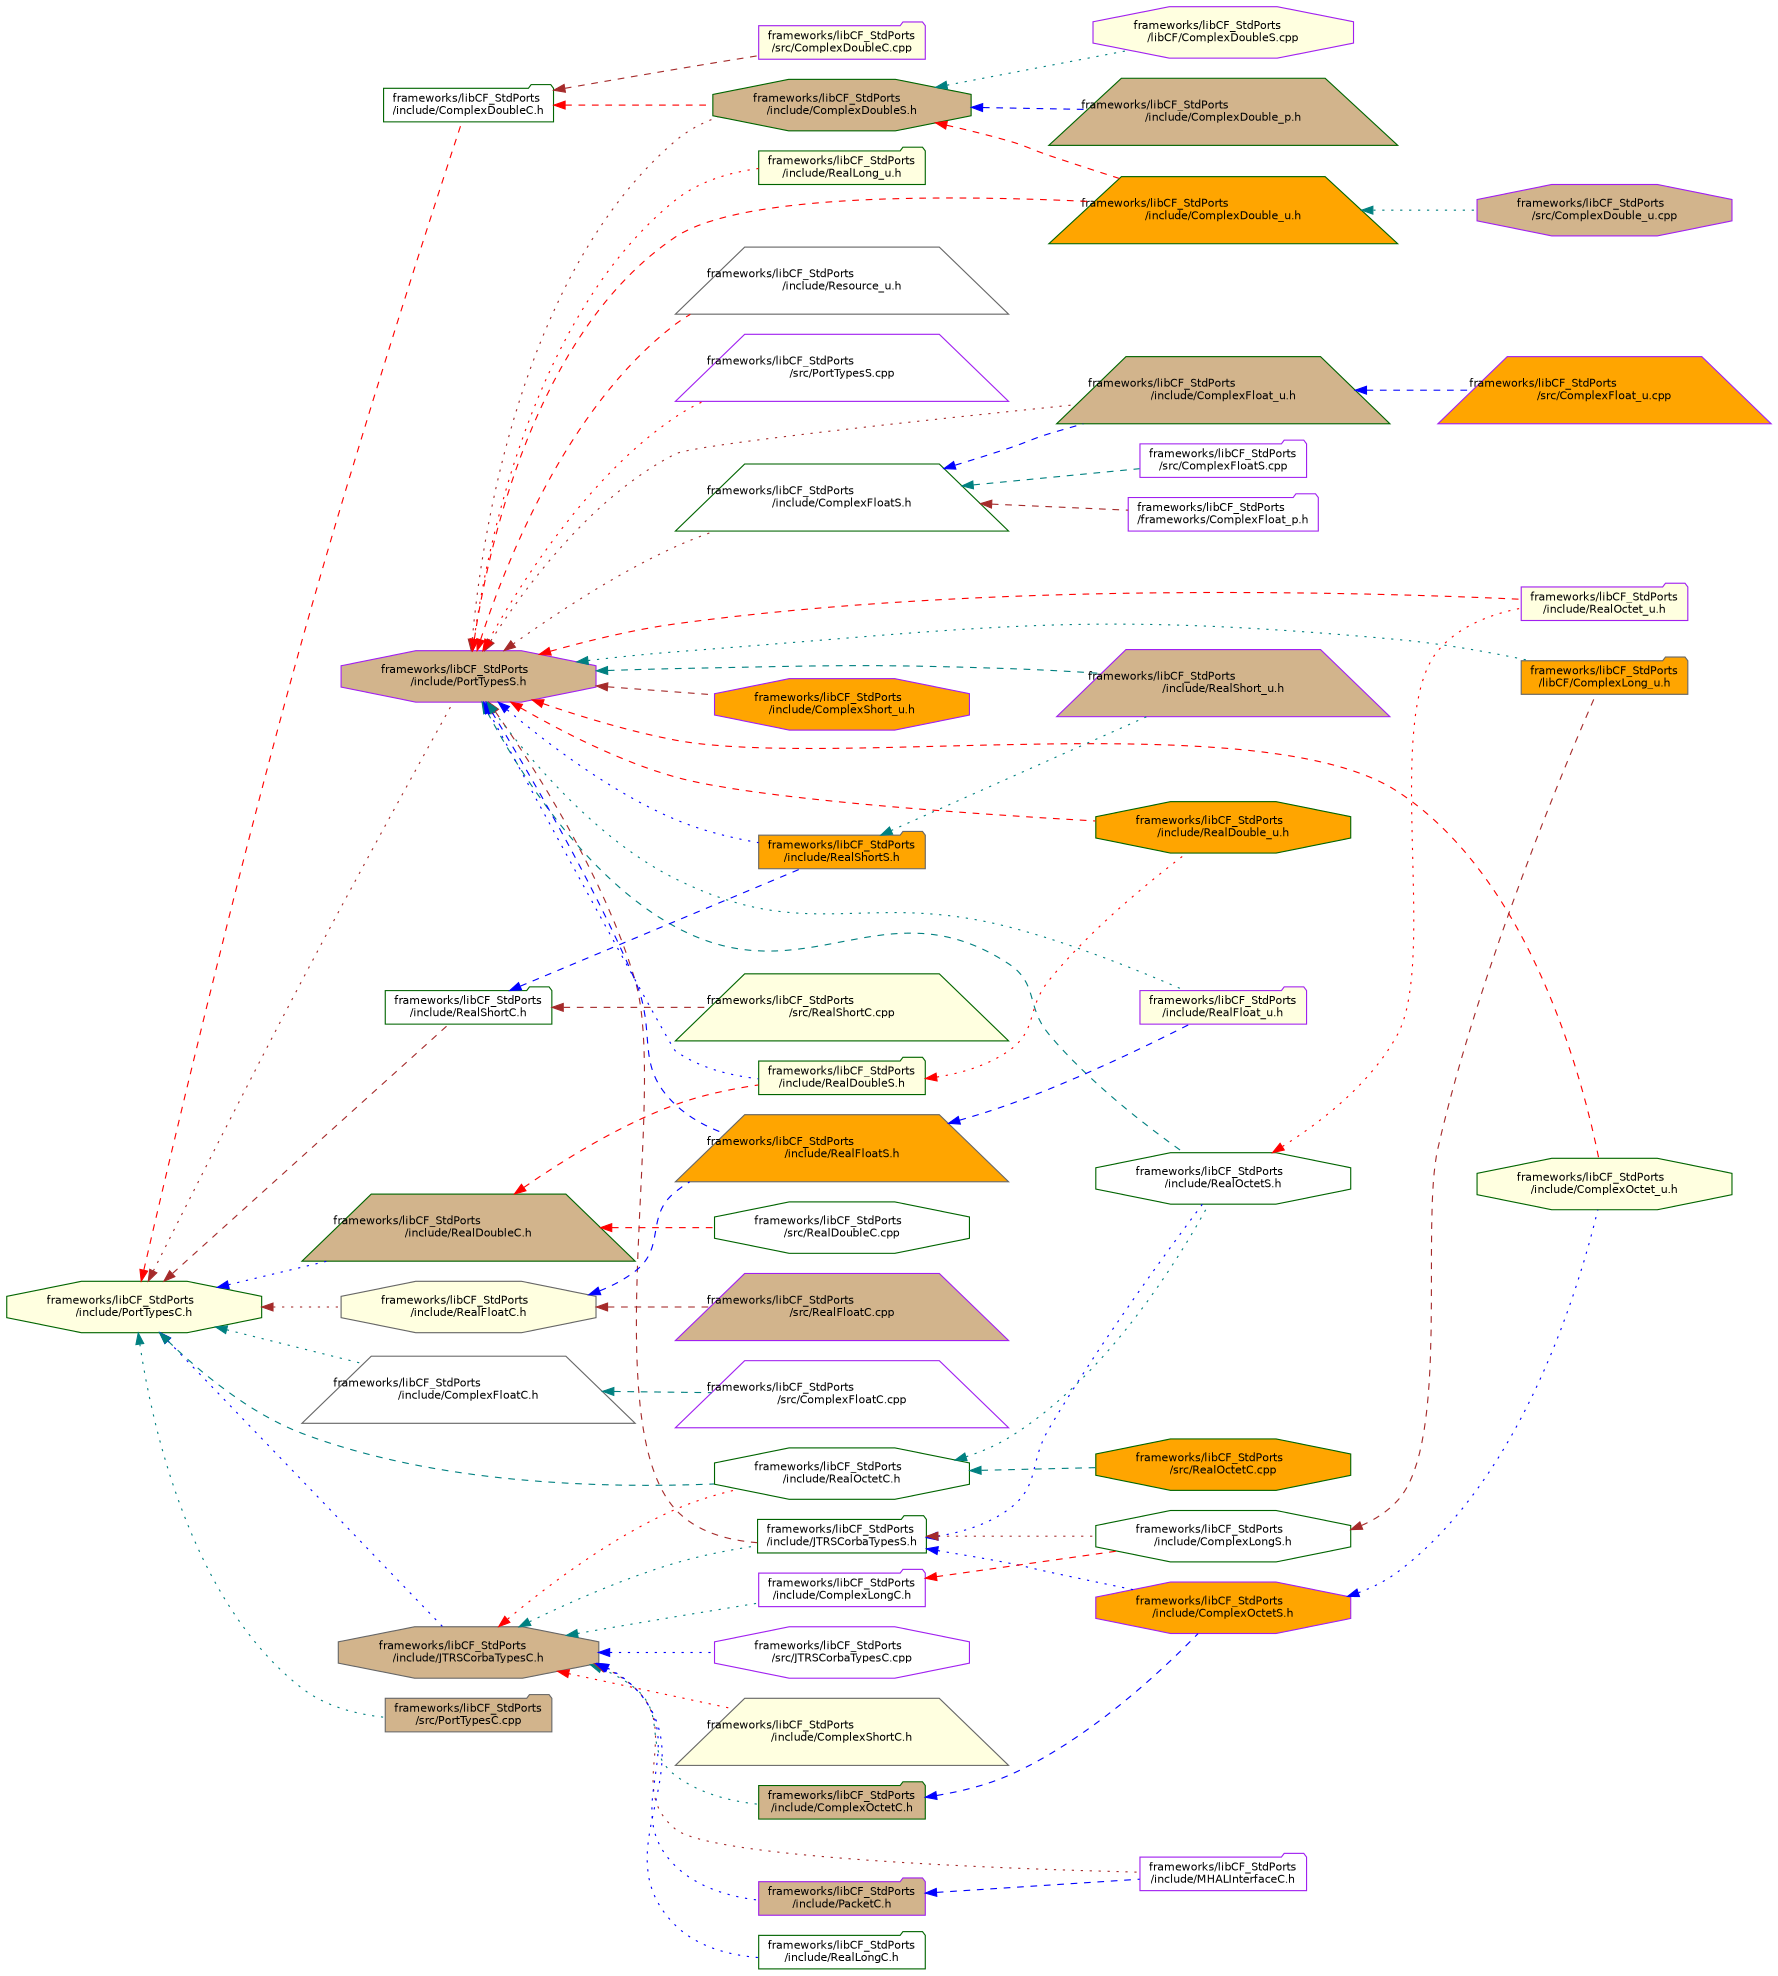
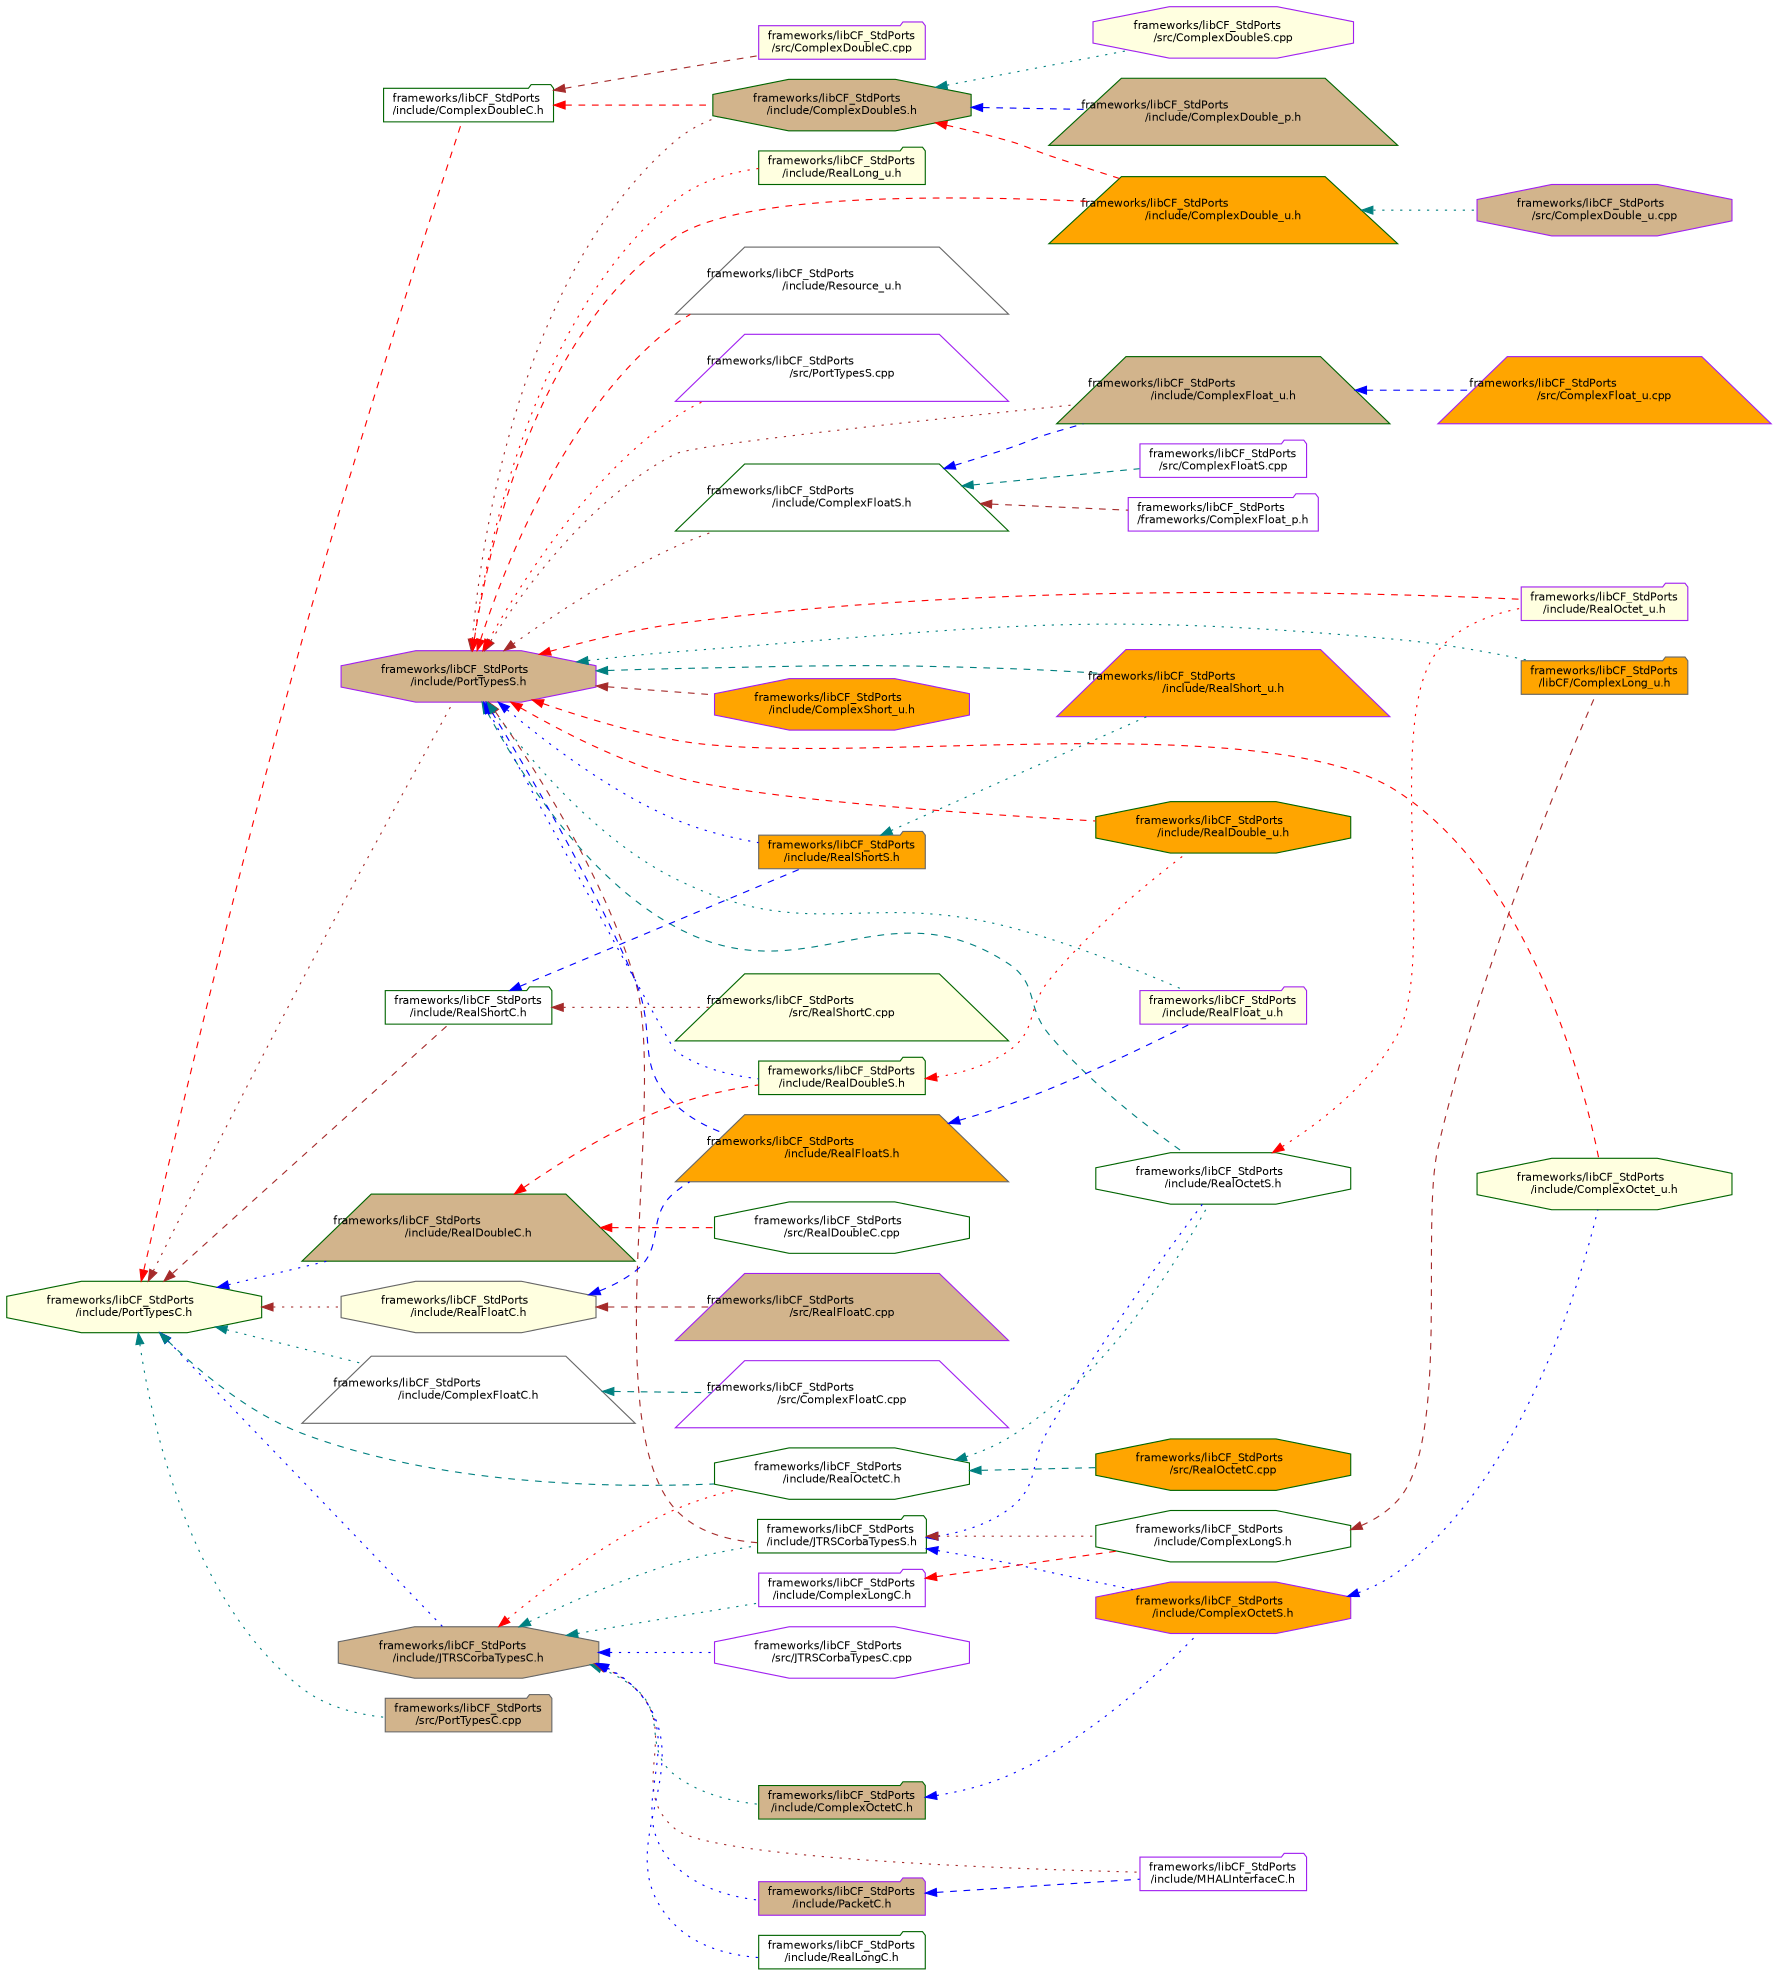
node "frameworks/libCF_StdPorts /libCF/ComplexDoubleS.cpp": label "frameworks/libCF_StdPorts /libCF/ComplexDoubleS.cpp" -> "frameworks/libCF_StdPorts /src/ComplexDoubleS.cpp"
node "frameworks/libCF_StdPorts /include/RealShort_u.h": fillcolor tan -> orange
edge "frameworks/libCF_StdPorts /src/RealShortC.cpp" -> "frameworks/libCF_StdPorts /include/RealShortC.h": style dashed -> dotted
node "frameworks/libCF_StdPorts /include/ComplexShortC.h": removed
edge "frameworks/libCF_StdPorts /include/ComplexOctetS.h" -> "frameworks/libCF_StdPorts /include/ComplexOctetC.h": style dashed -> dotted
